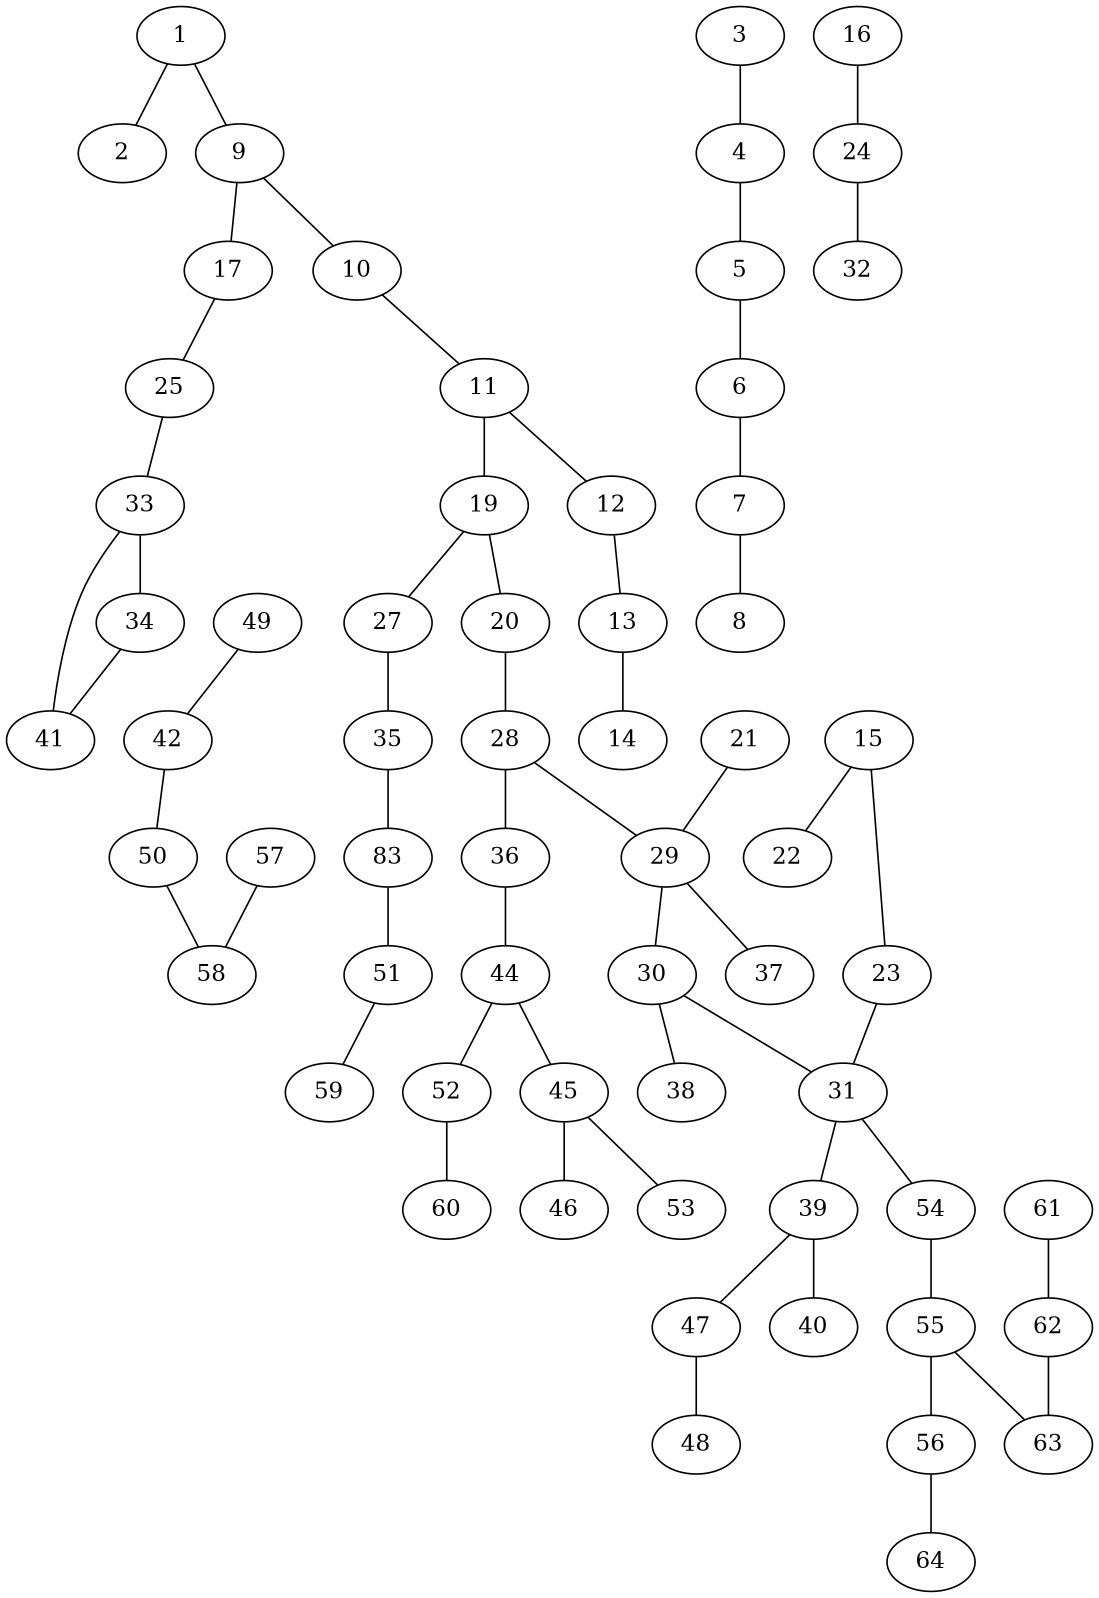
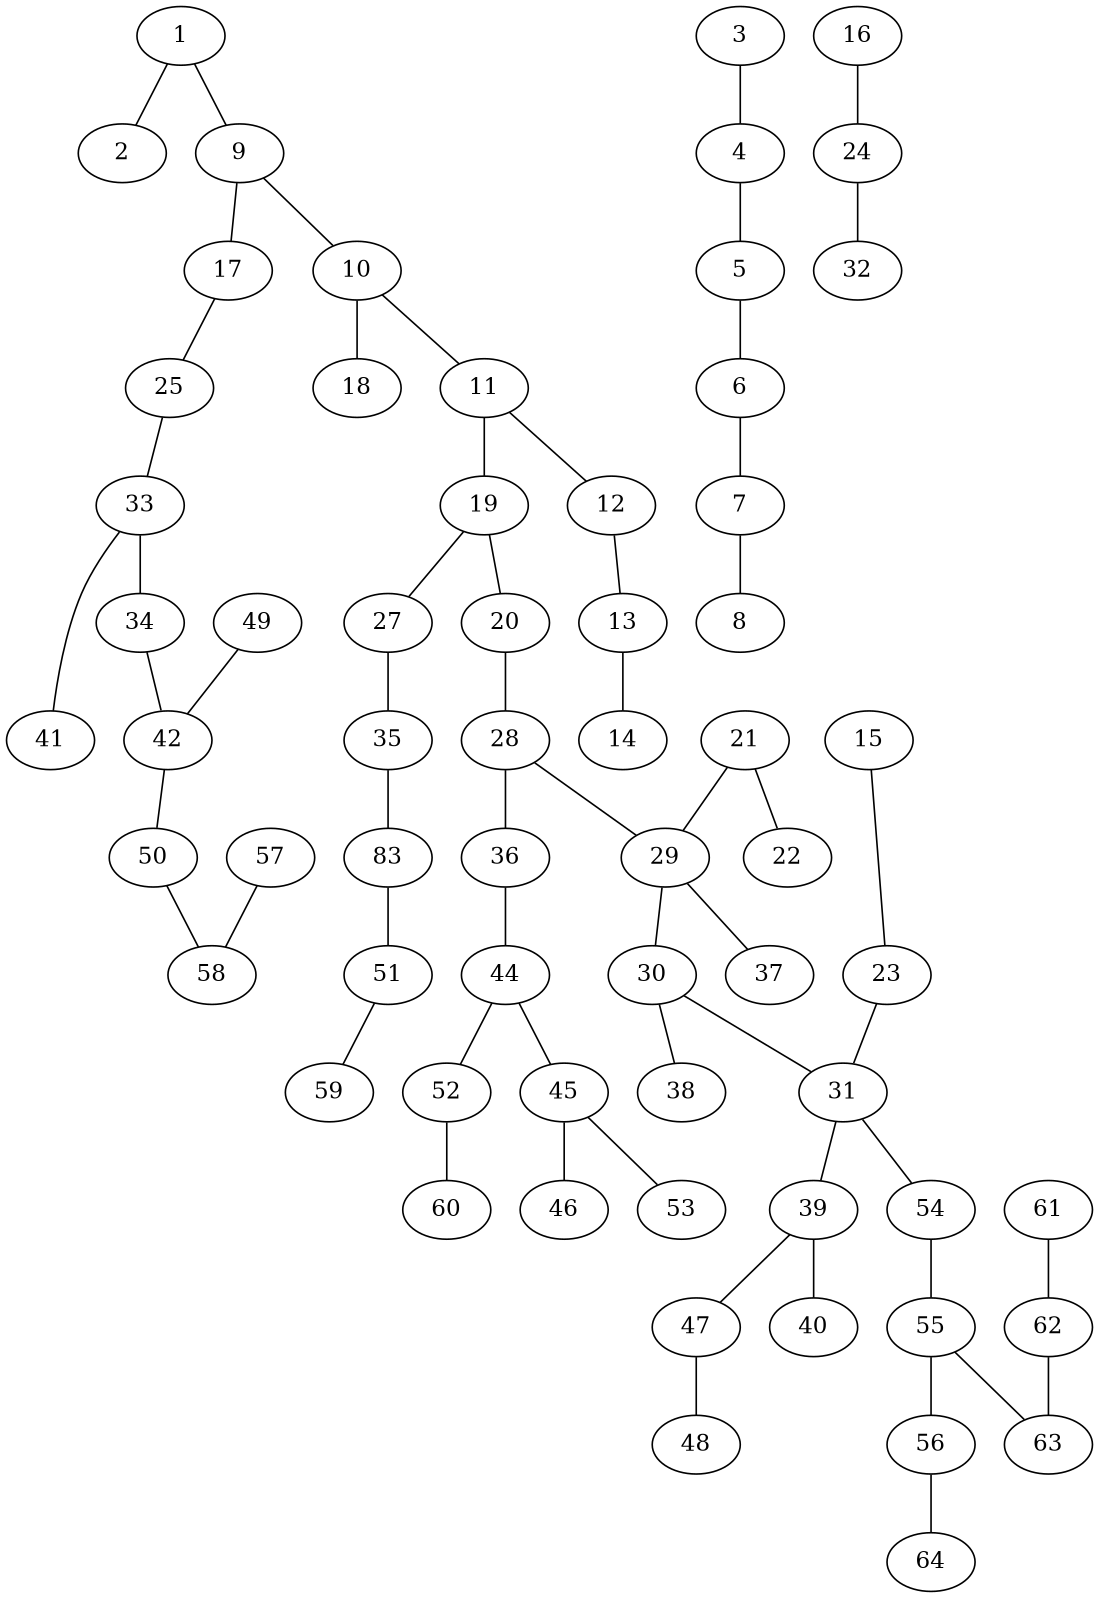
node "18": added
edge "34" -- "41": now "34" -- "42"
edge "15" -- "22": now "21" -- "22"
